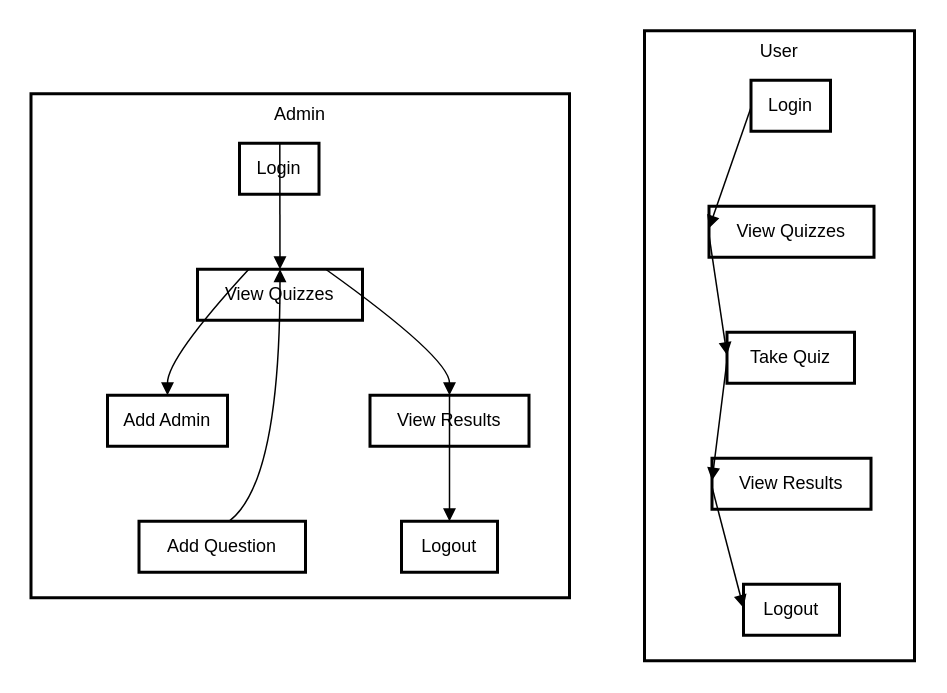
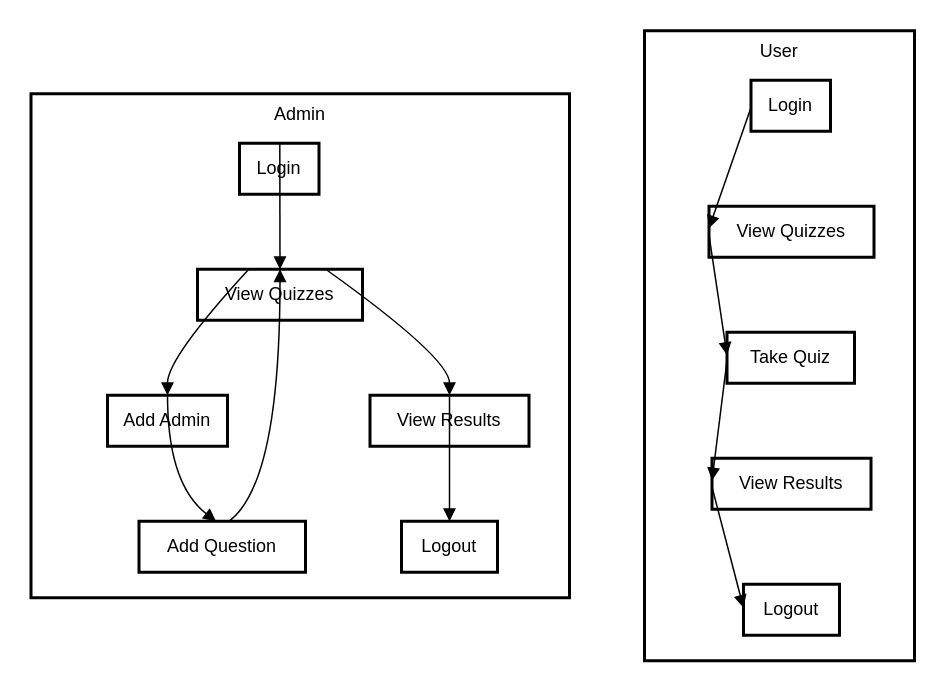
edge "Add Admin" -> "Add Question": added
